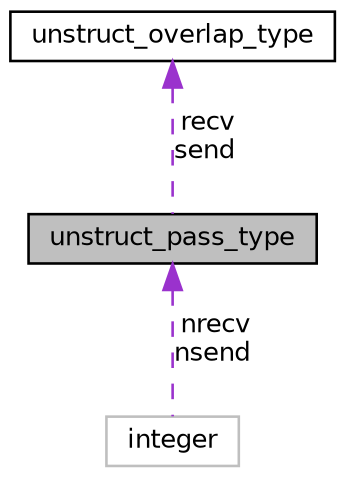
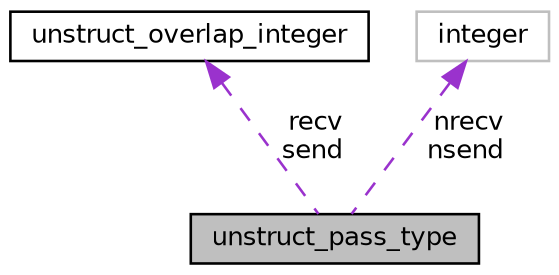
node "unstruct_overlap_type": label "unstruct_overlap_type" -> "unstruct_overlap_integer"
edge "integer" -> "unstruct_pass_type": reversed
